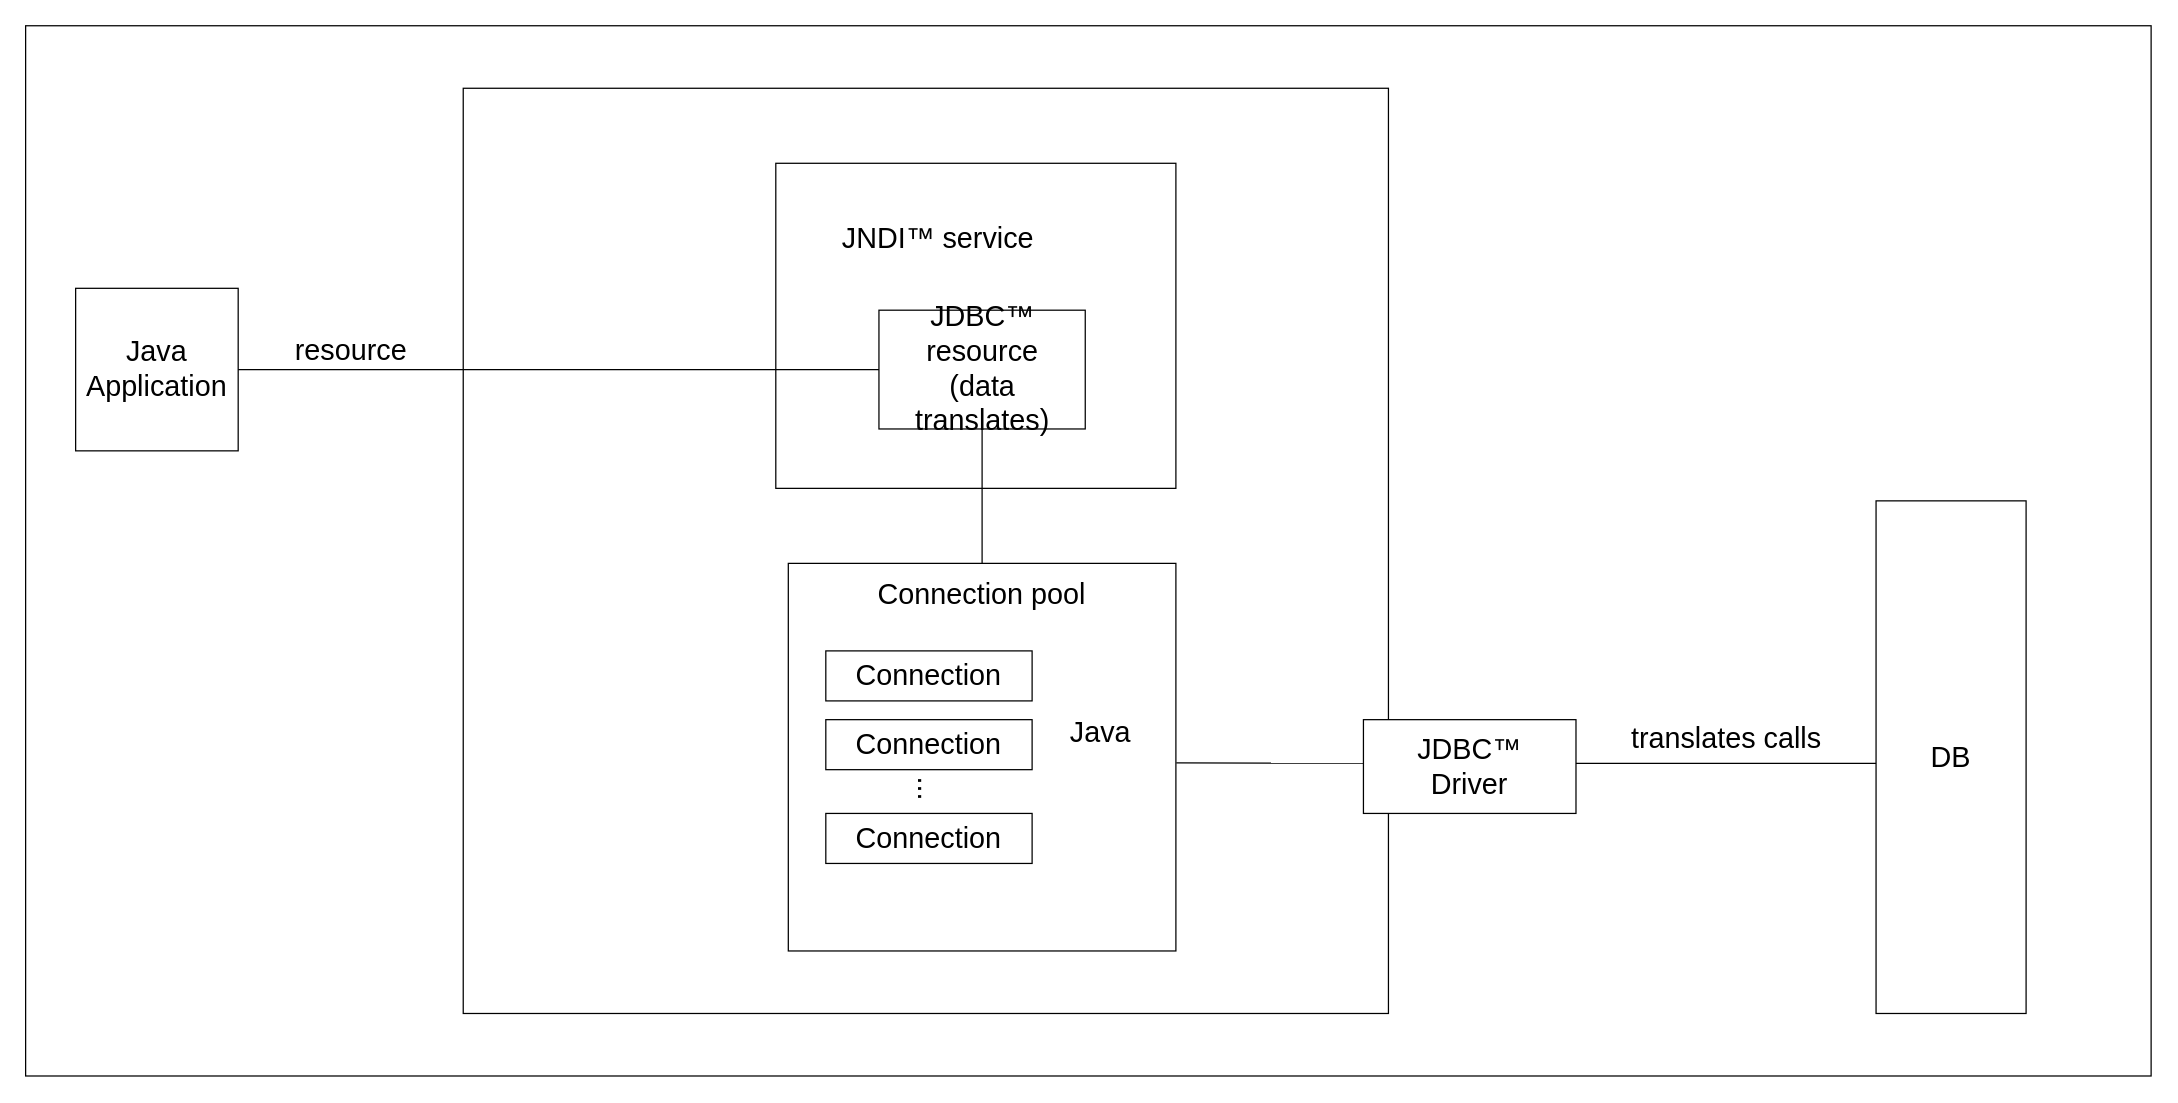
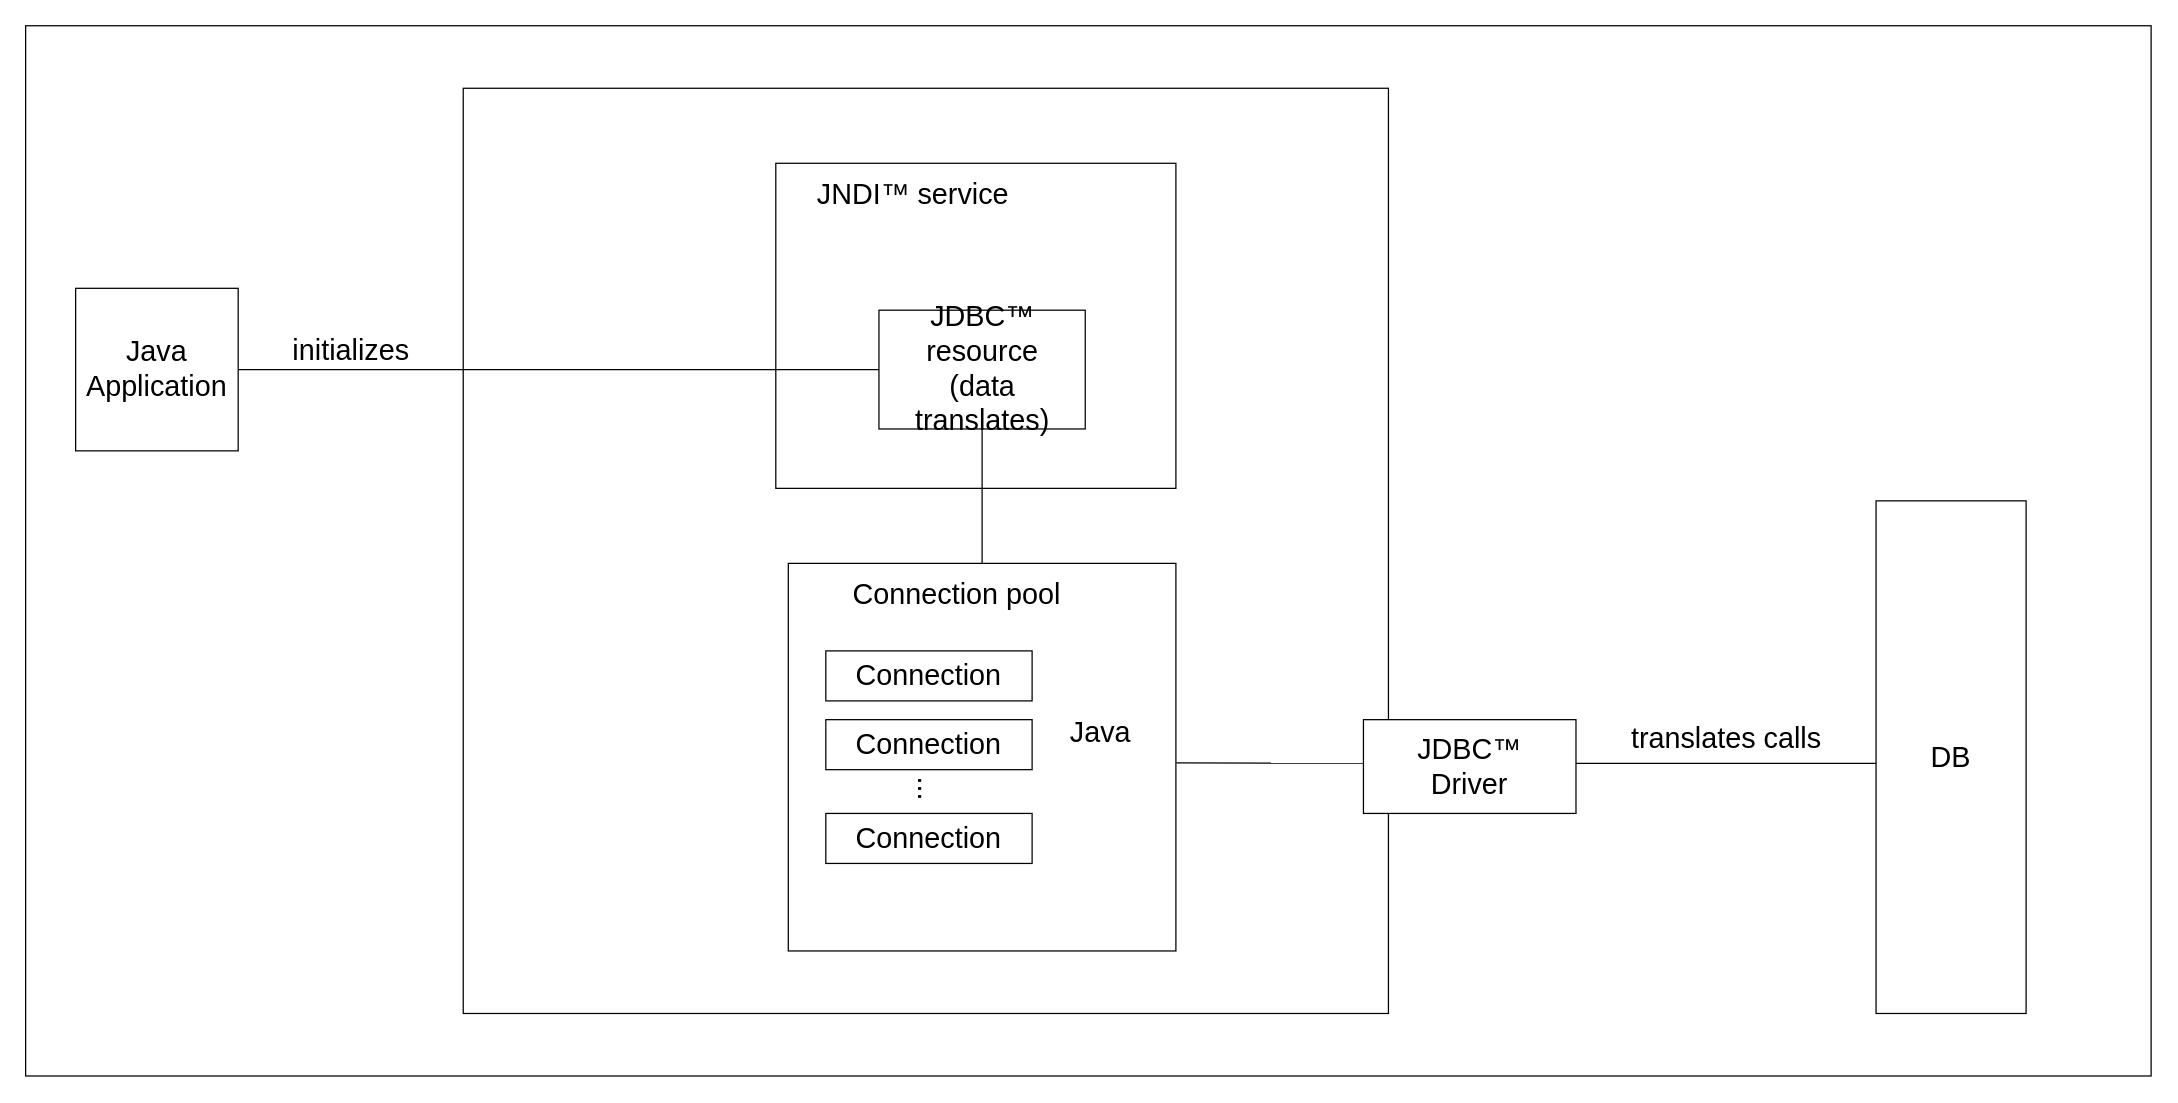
node "JNDI™ service": moved (938, 238) -> (913, 194)
node "resource": label "resource" -> "initializes"
node "Connection pool": moved (982, 594) -> (957, 594)
